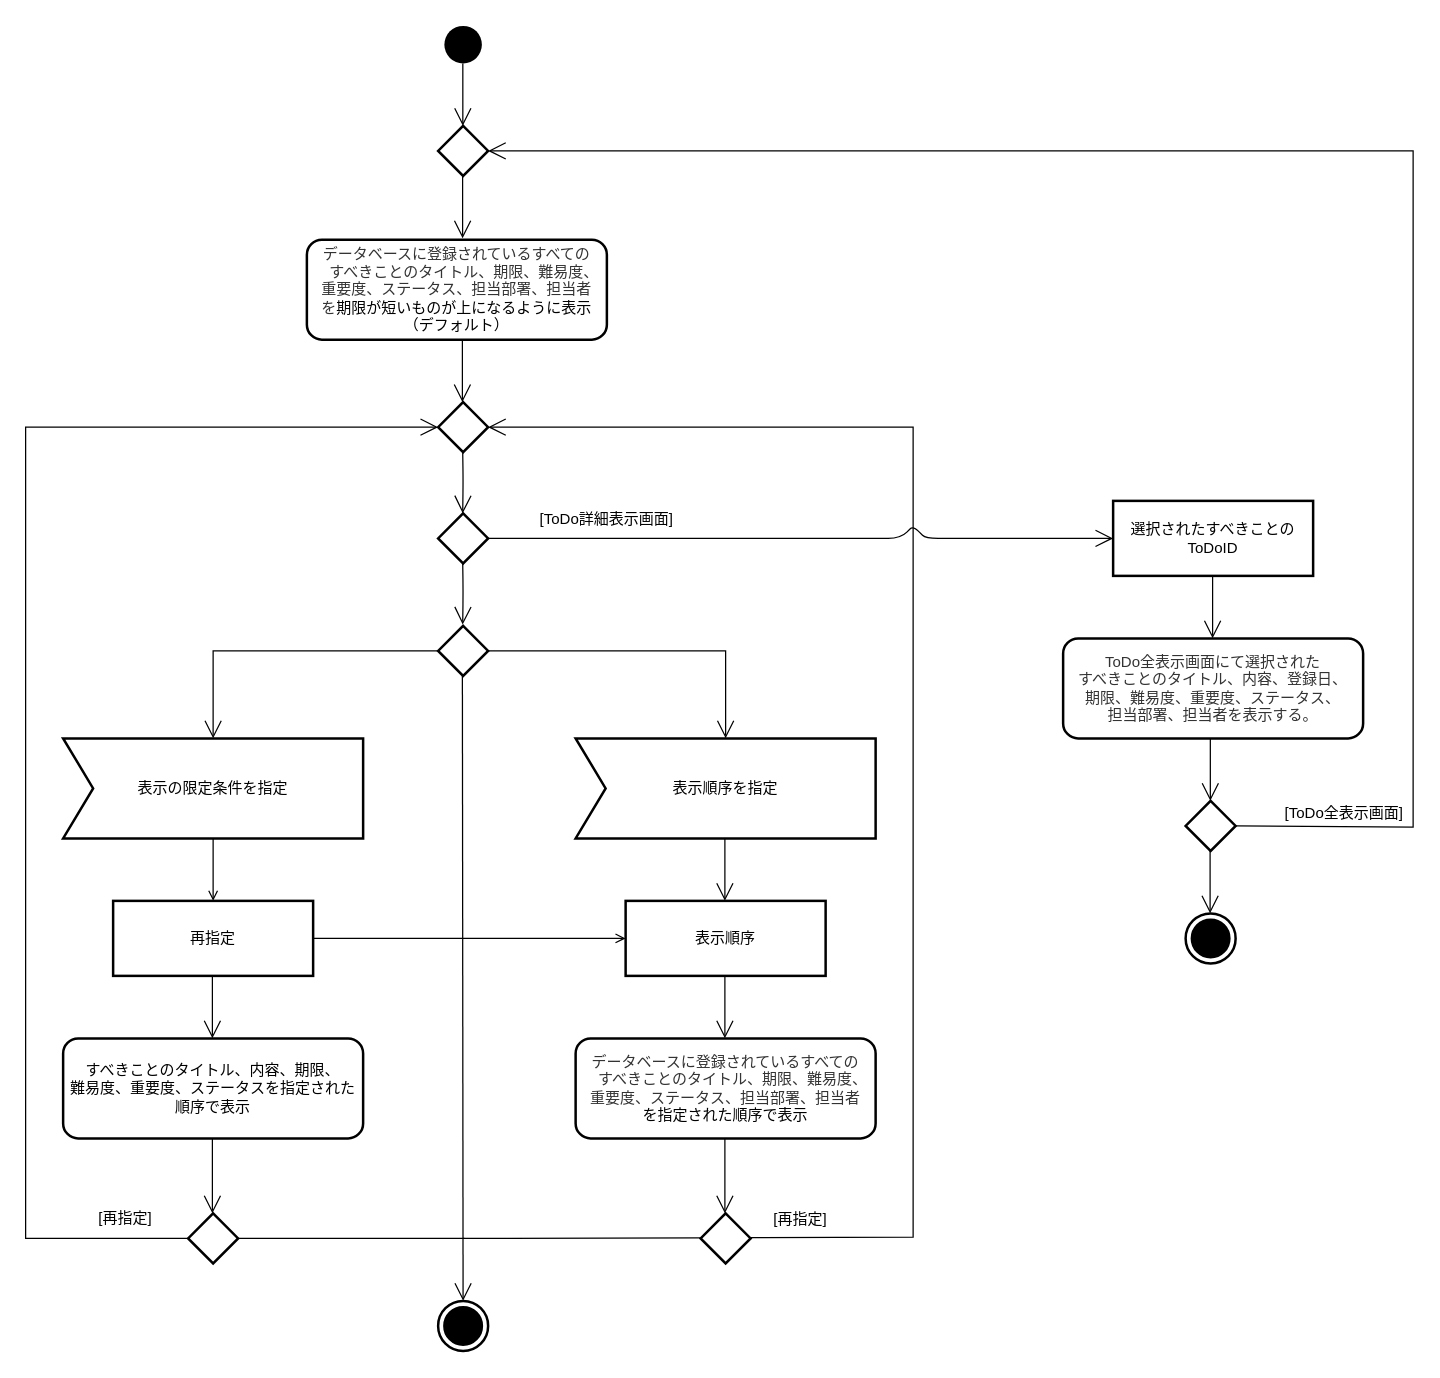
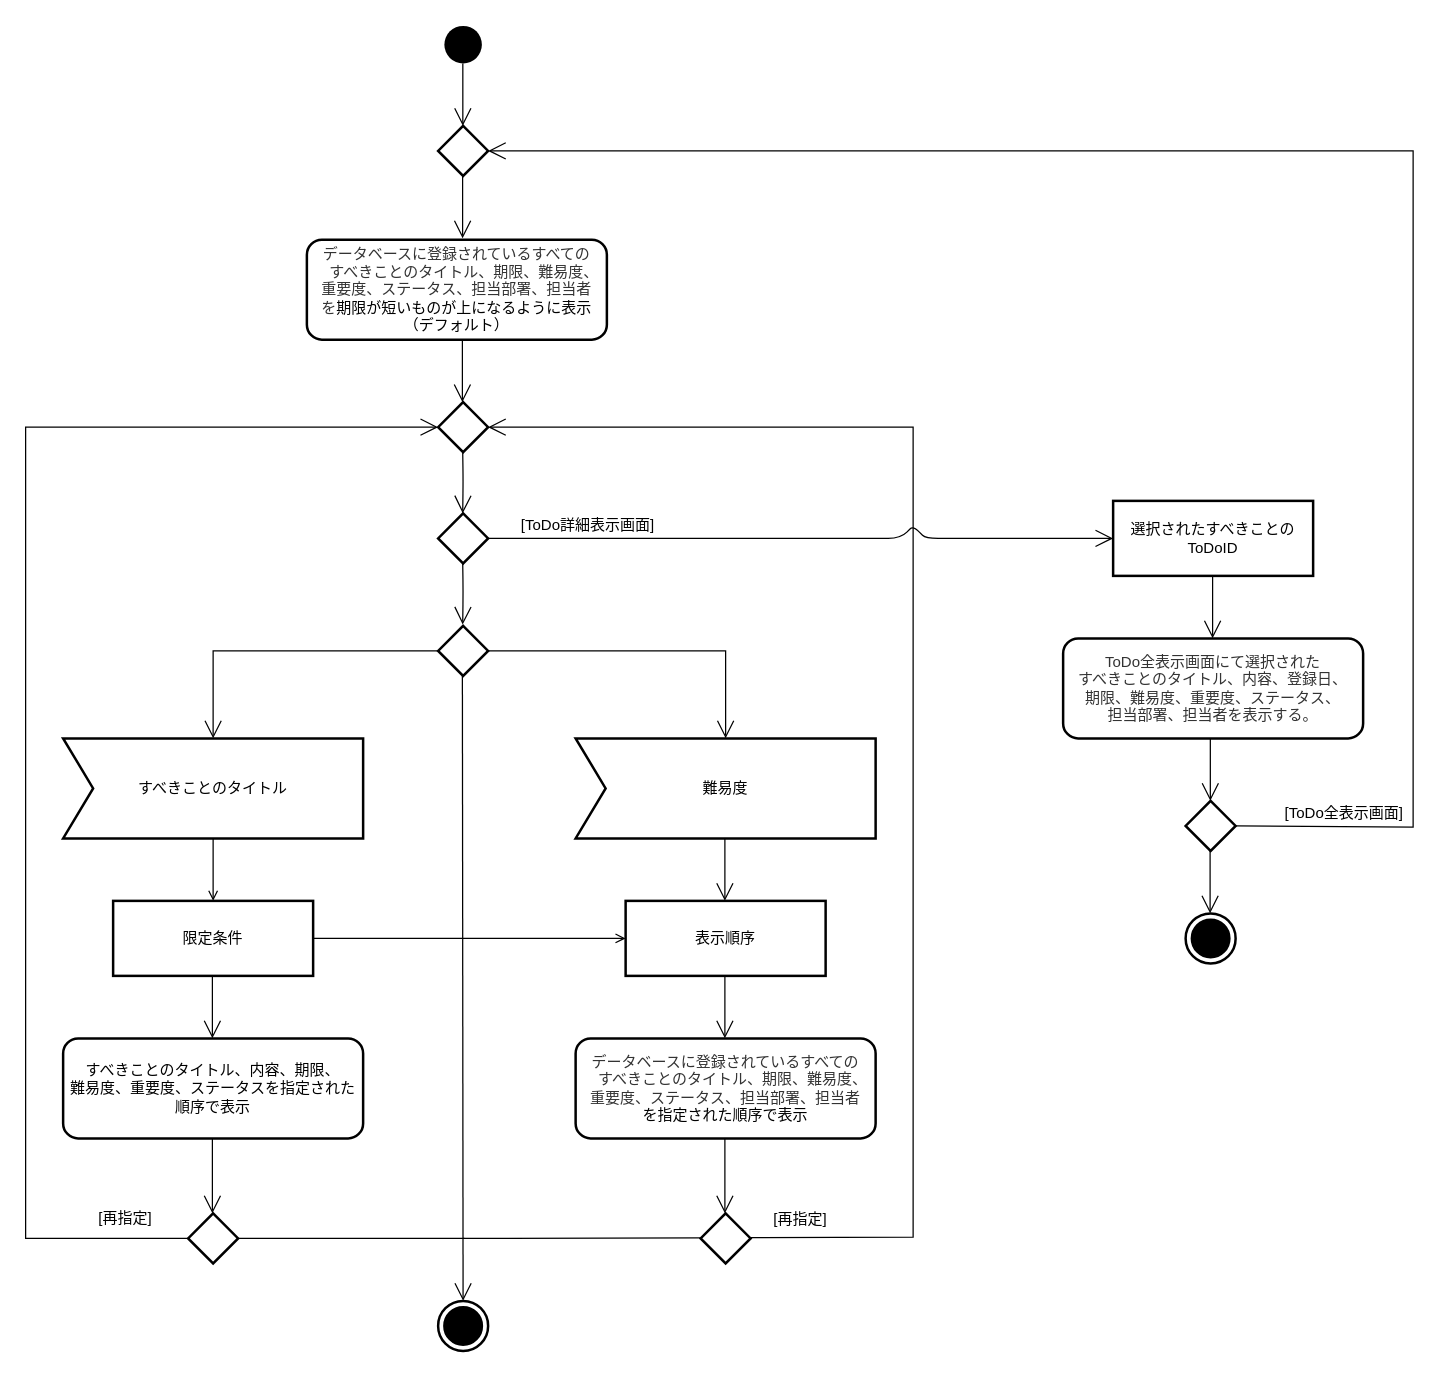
node "[ToDo詳細表示画面]": moved (607, 519) -> (588, 526)
node "表示の限定条件を指定": label "表示の限定条件を指定" -> "すべきことのタイトル"
node "表示順序を指定": label "表示順序を指定" -> "難易度"
node "再指定": label "再指定" -> "限定条件"
